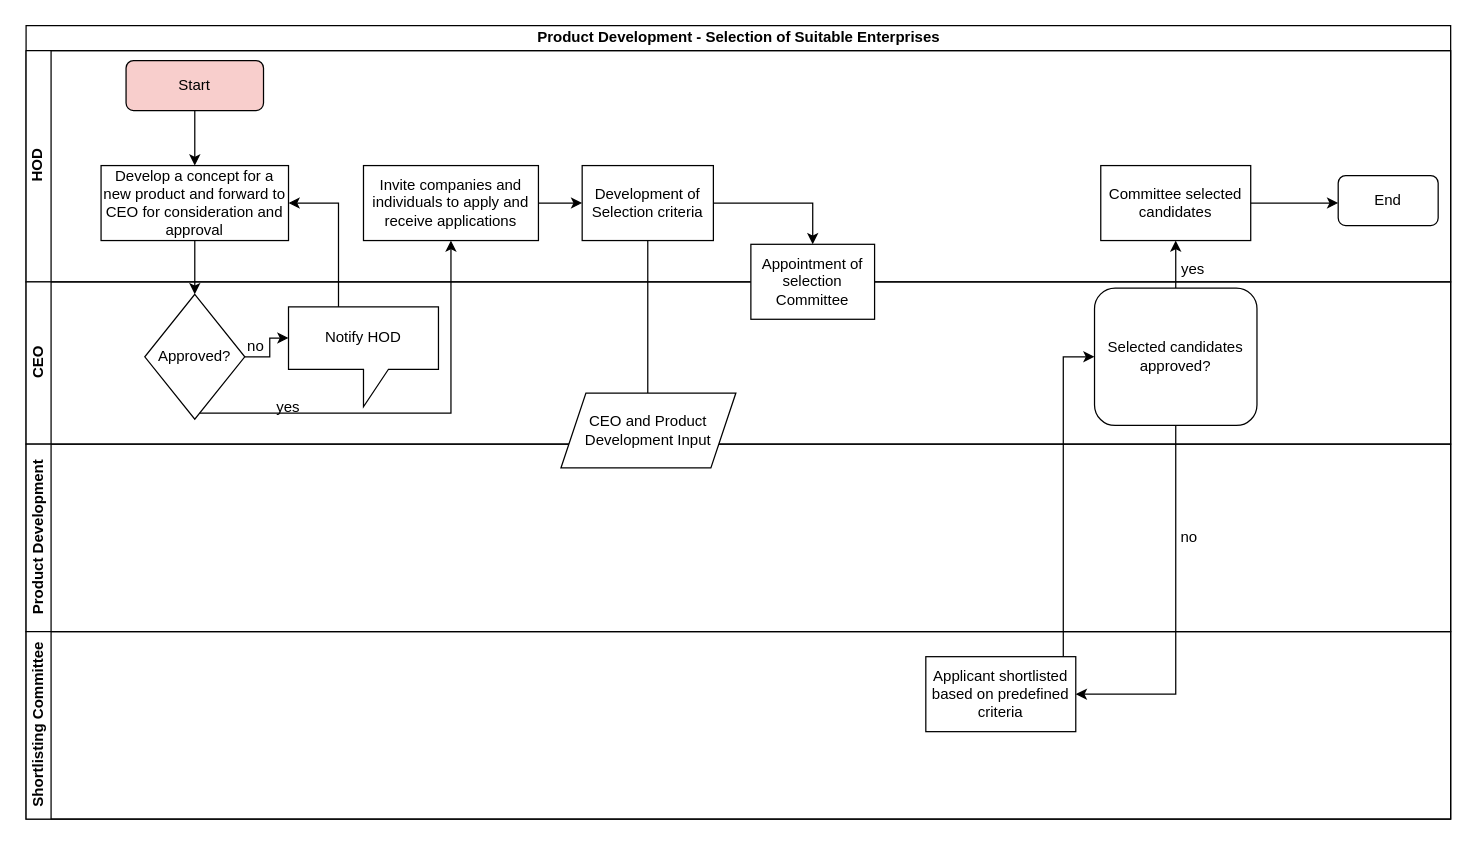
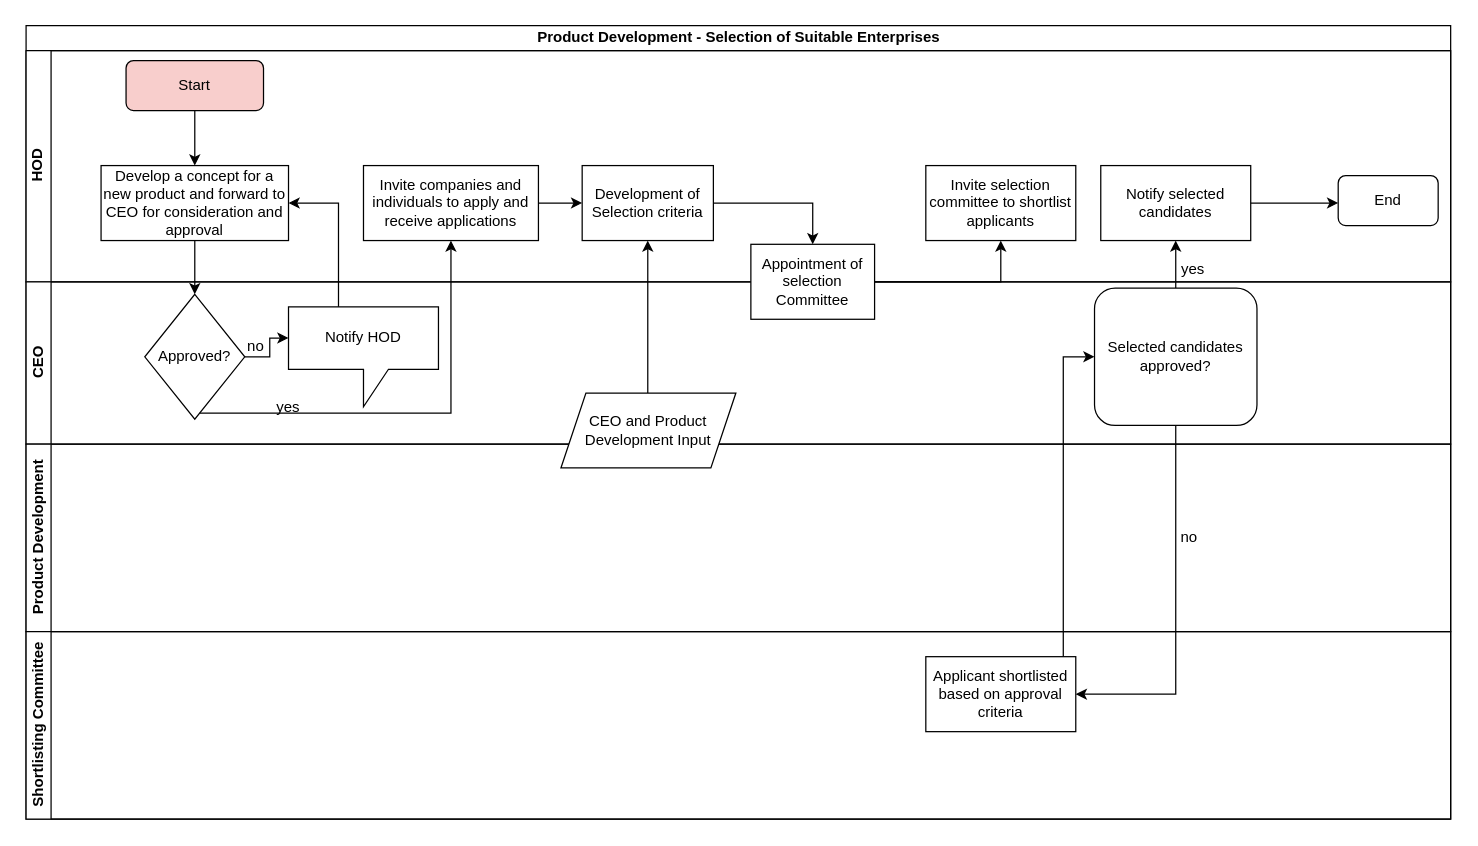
node "Invite selection committee to shortlist applicants": added
node "Committee selected candidates": label "Committee selected candidates" -> "Notify selected candidates"
edge "Development of Selection criteria" -- "CEO and Product Development Input": arrowhead none -> classic
edge "Appointment of selection Committee" -> "Invite selection committee to shortlist applicants": added
node "Applicant shortlisted based on predefined criteria": label "Applicant shortlisted based on predefined criteria" -> "Applicant shortlisted based on approval criteria"
